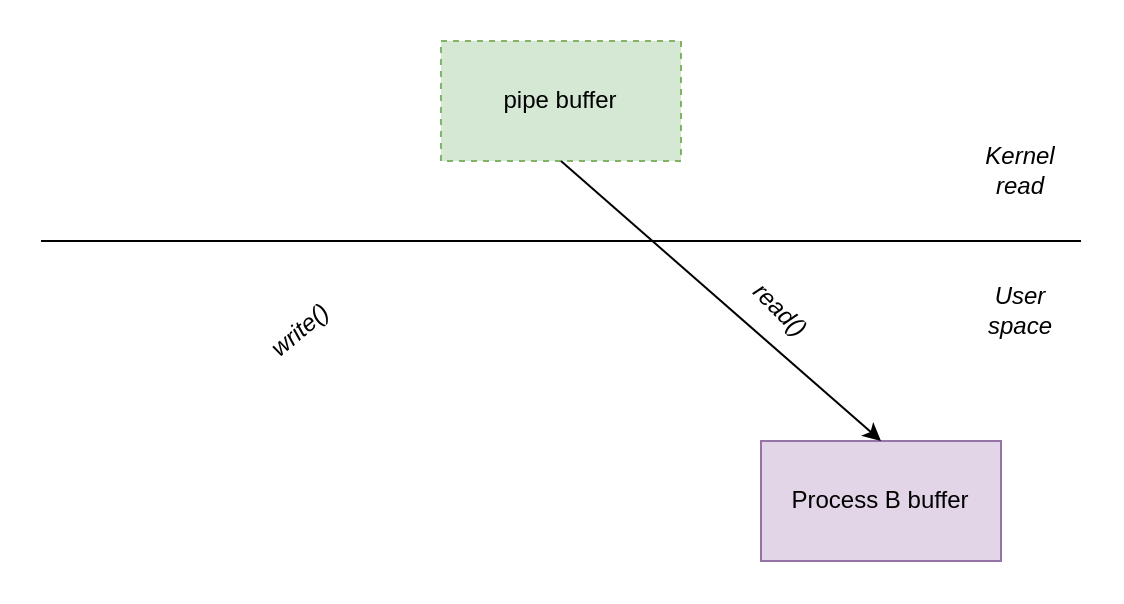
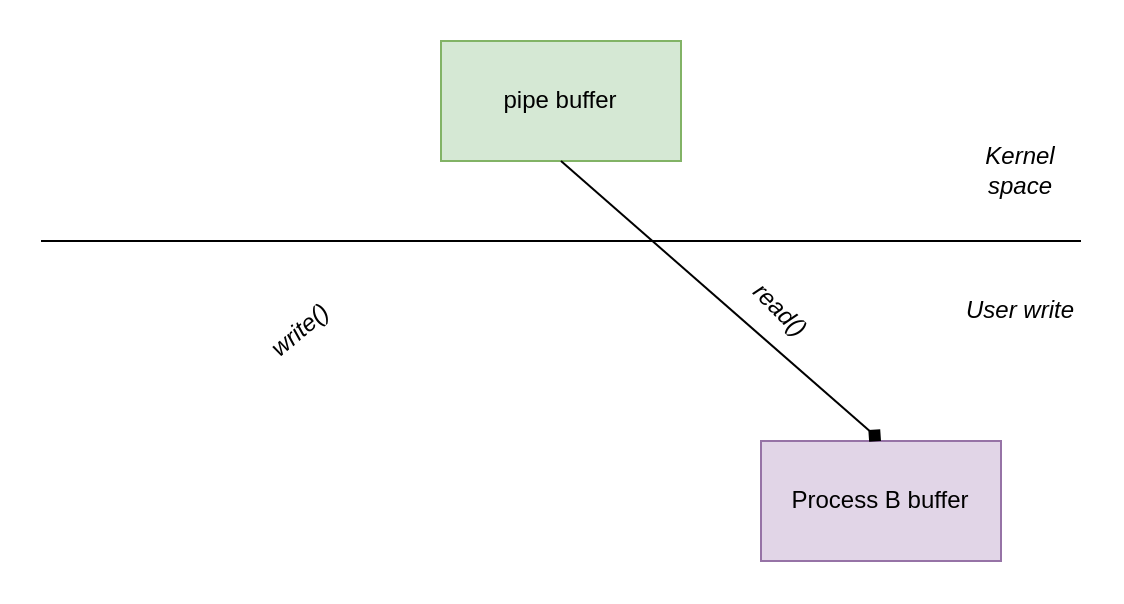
node "pipe buffer": style dashed -> solid
node "Kernel read": label "Kernel read" -> "Kernel space"
node "User space": label "User space" -> "User write"
edge "pipe buffer" -> "Process B buffer": arrowhead classic -> diamond
